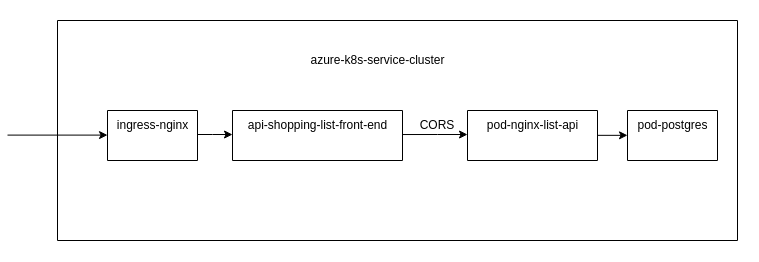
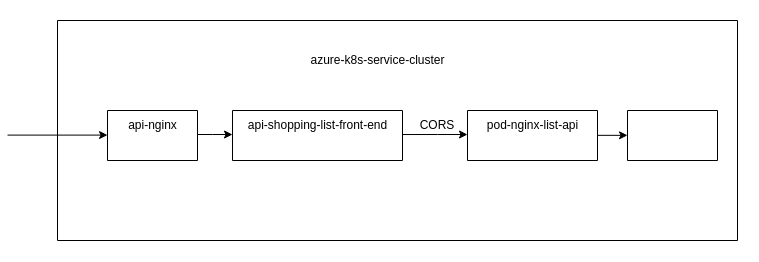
node "ingress-nginx": label "ingress-nginx" -> "api-nginx"
node "pod-postgres": removed
